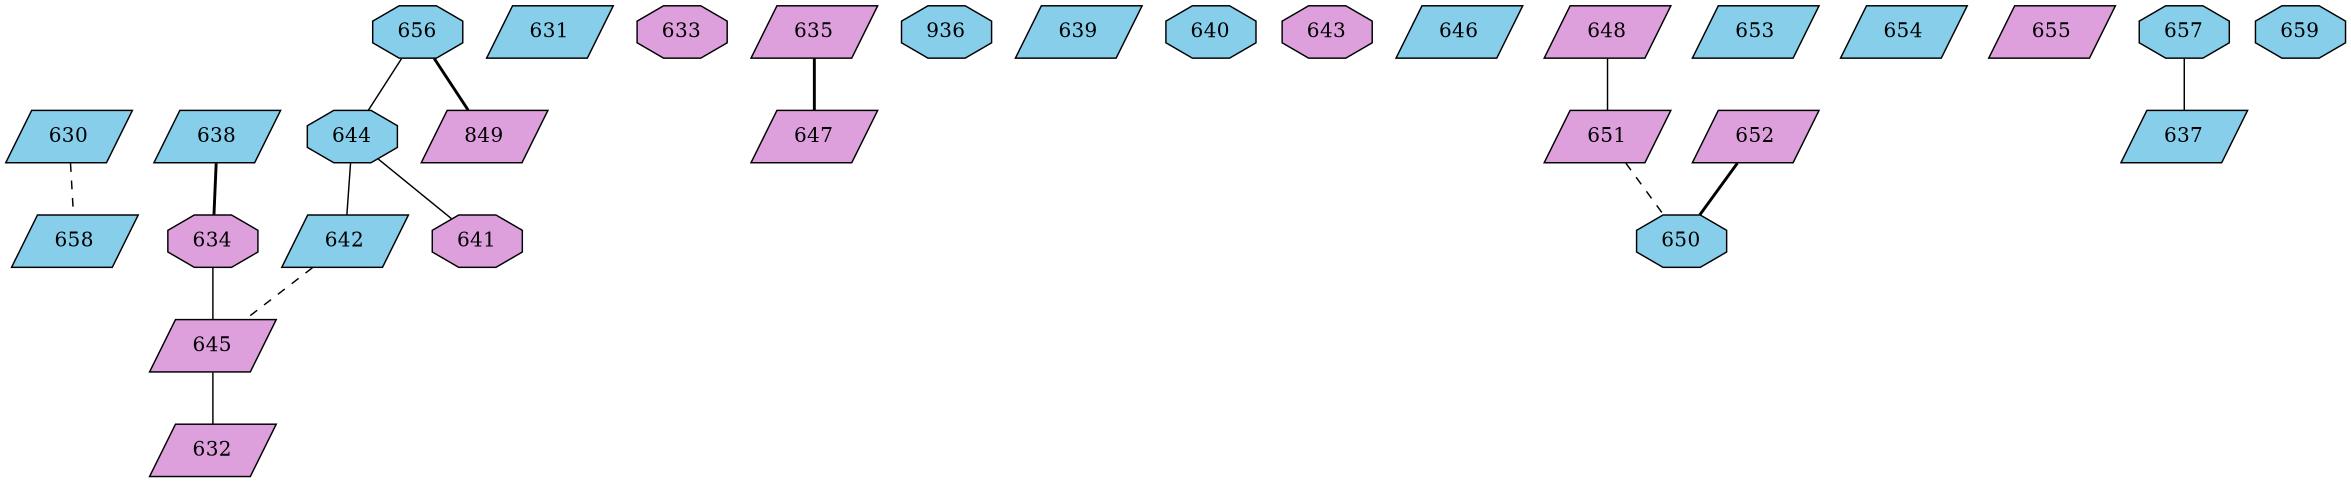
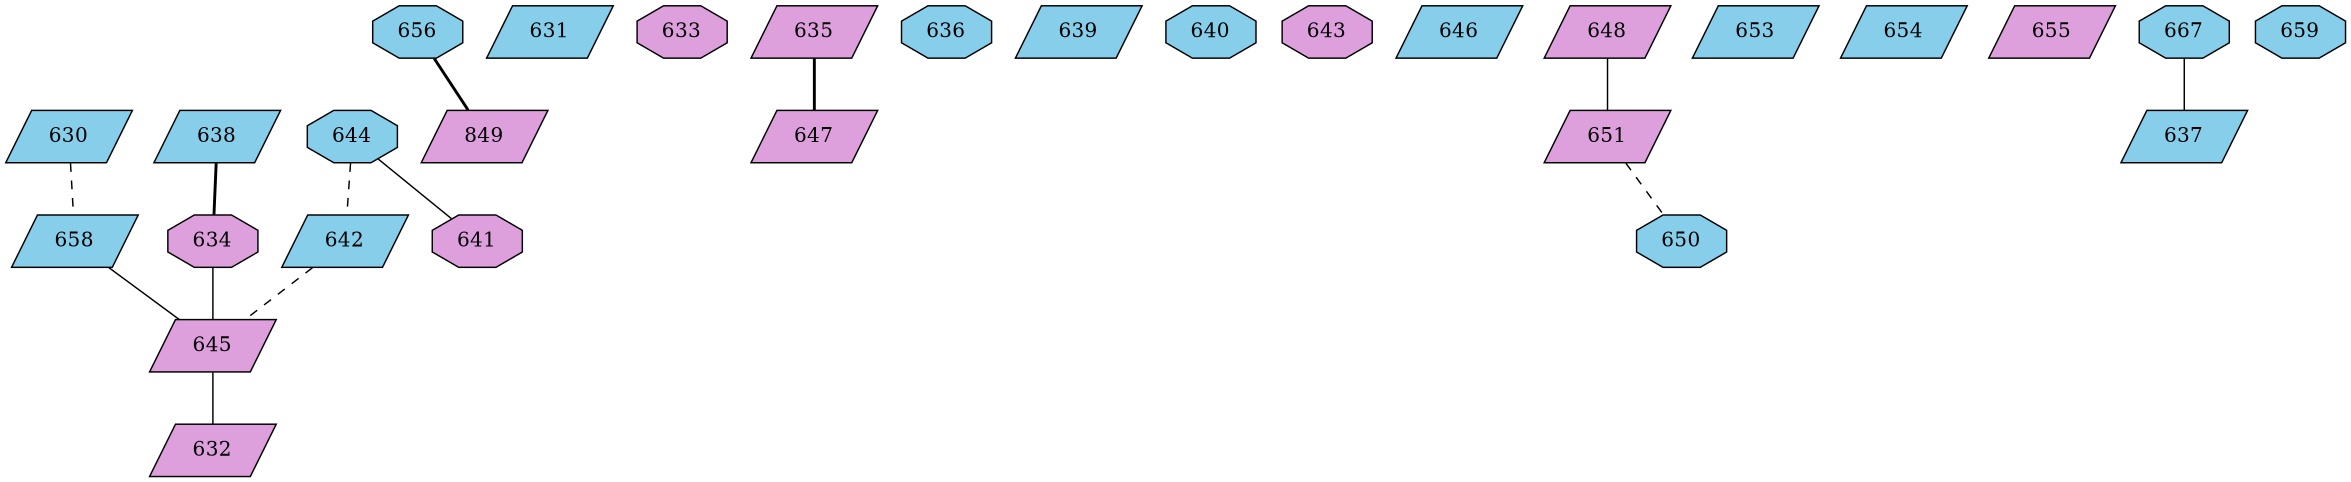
node "936": label "936" -> "636"
node "657": label "657" -> "667"
edge "656" -- "644": removed
node "652": removed
edge "644" -- "642": style solid -> dashed
edge "658" -- "645": added
